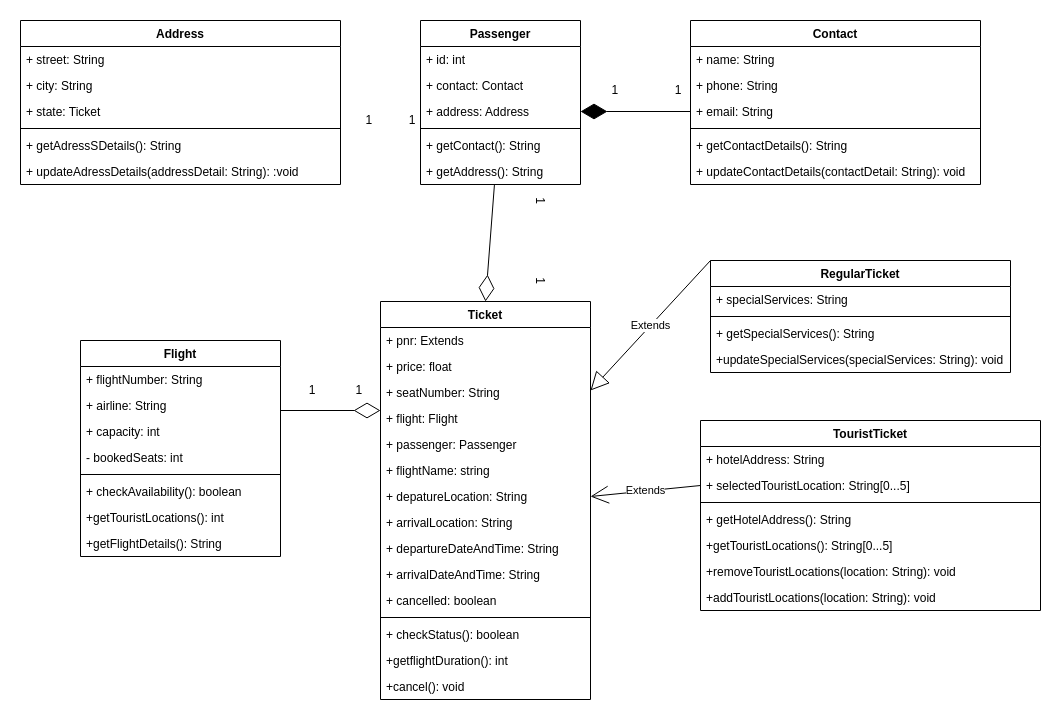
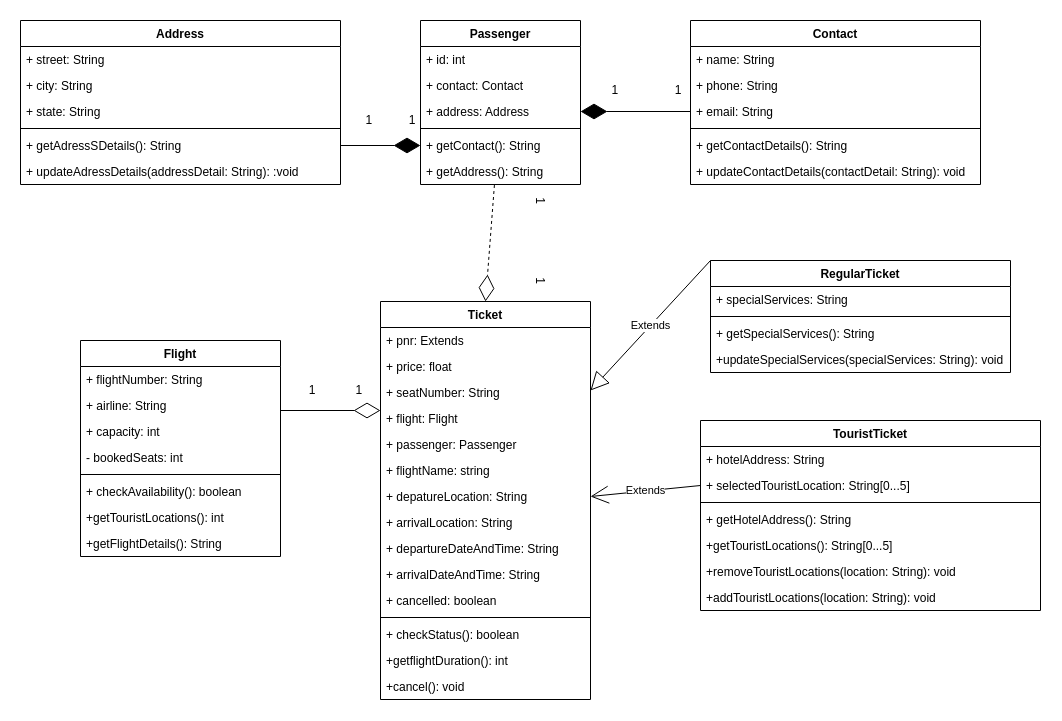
node "+ state: Ticket": label "+ state: Ticket" -> "+ state: String"
edge "+ getAdressSDetails(): String" -> "+ getContact(): String": added
edge "+ getAddress(): String" -> "Ticket": style solid -> dashed
